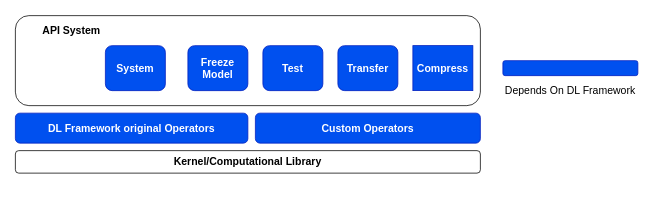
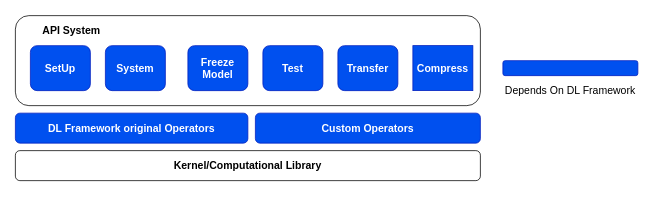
node "SetUp": added
node "Kernel/Computational Library": size 465x23 -> 465x30
